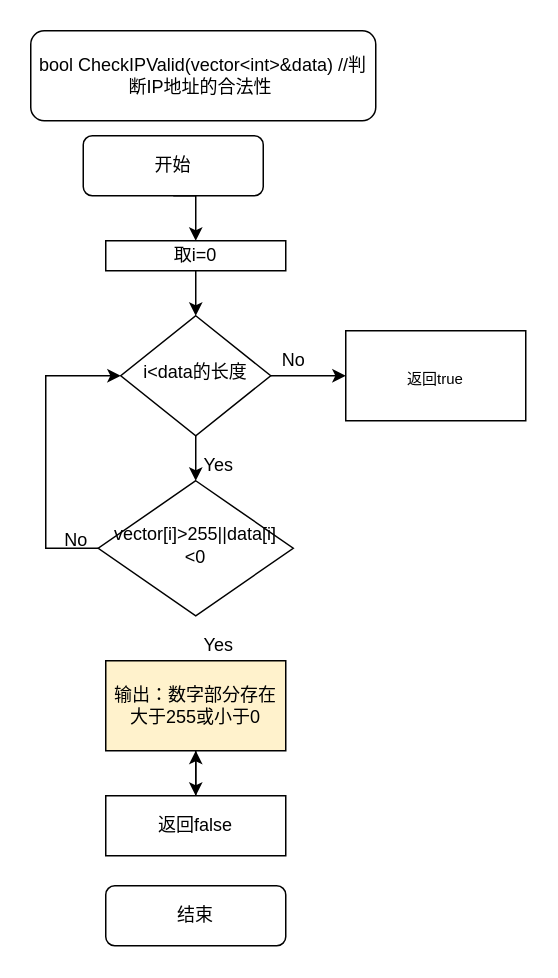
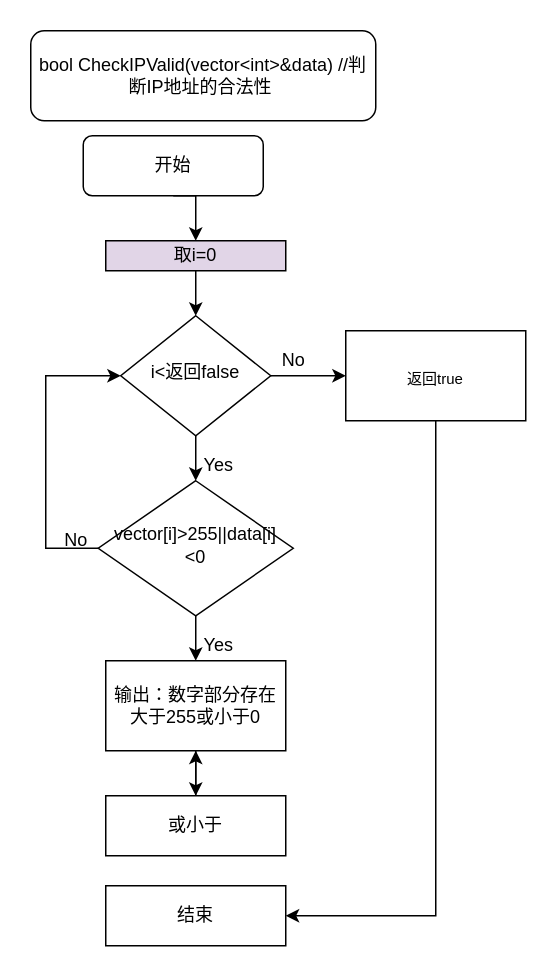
node "取i=0": fillcolor #ffffff -> #e1d5e7
node "i<data的长度": label "i<data的长度" -> "i<返回false"
edge "vector[i]>255||data[i]<0" -> "输出：数字部分存在大于255或小于0": added
node "输出：数字部分存在大于255或小于0": fillcolor #fff2cc -> #ffffff
edge "返回true" -> "结束": added
node "返回false": label "返回false" -> "或小于"
node "结束": shape rounded rectangle -> rectangle
